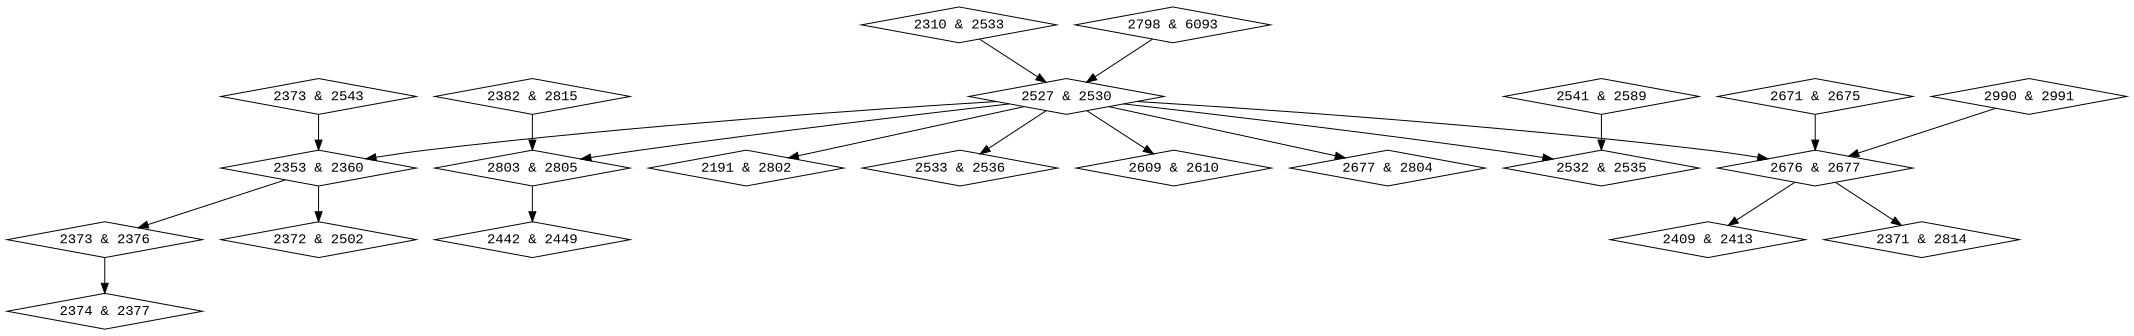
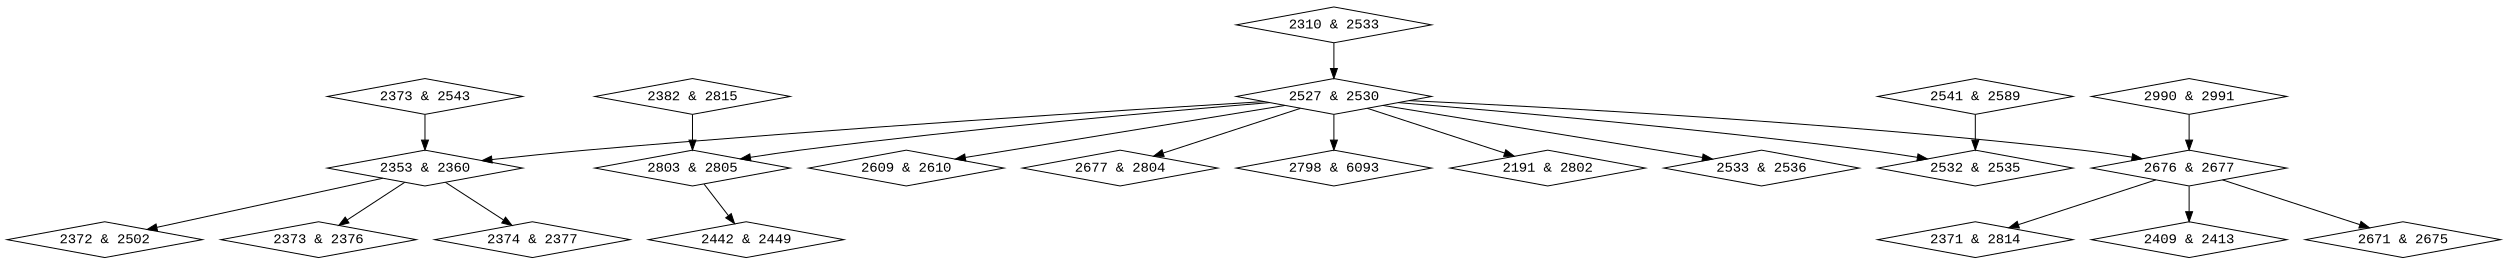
edge "2798 & 6093" -> "2527 & 2530": reversed
edge "2671 & 2675" -> "2676 & 2677": reversed
edge "2373 & 2376" -> "2374 & 2377": now "2353 & 2360" -> "2374 & 2377"
